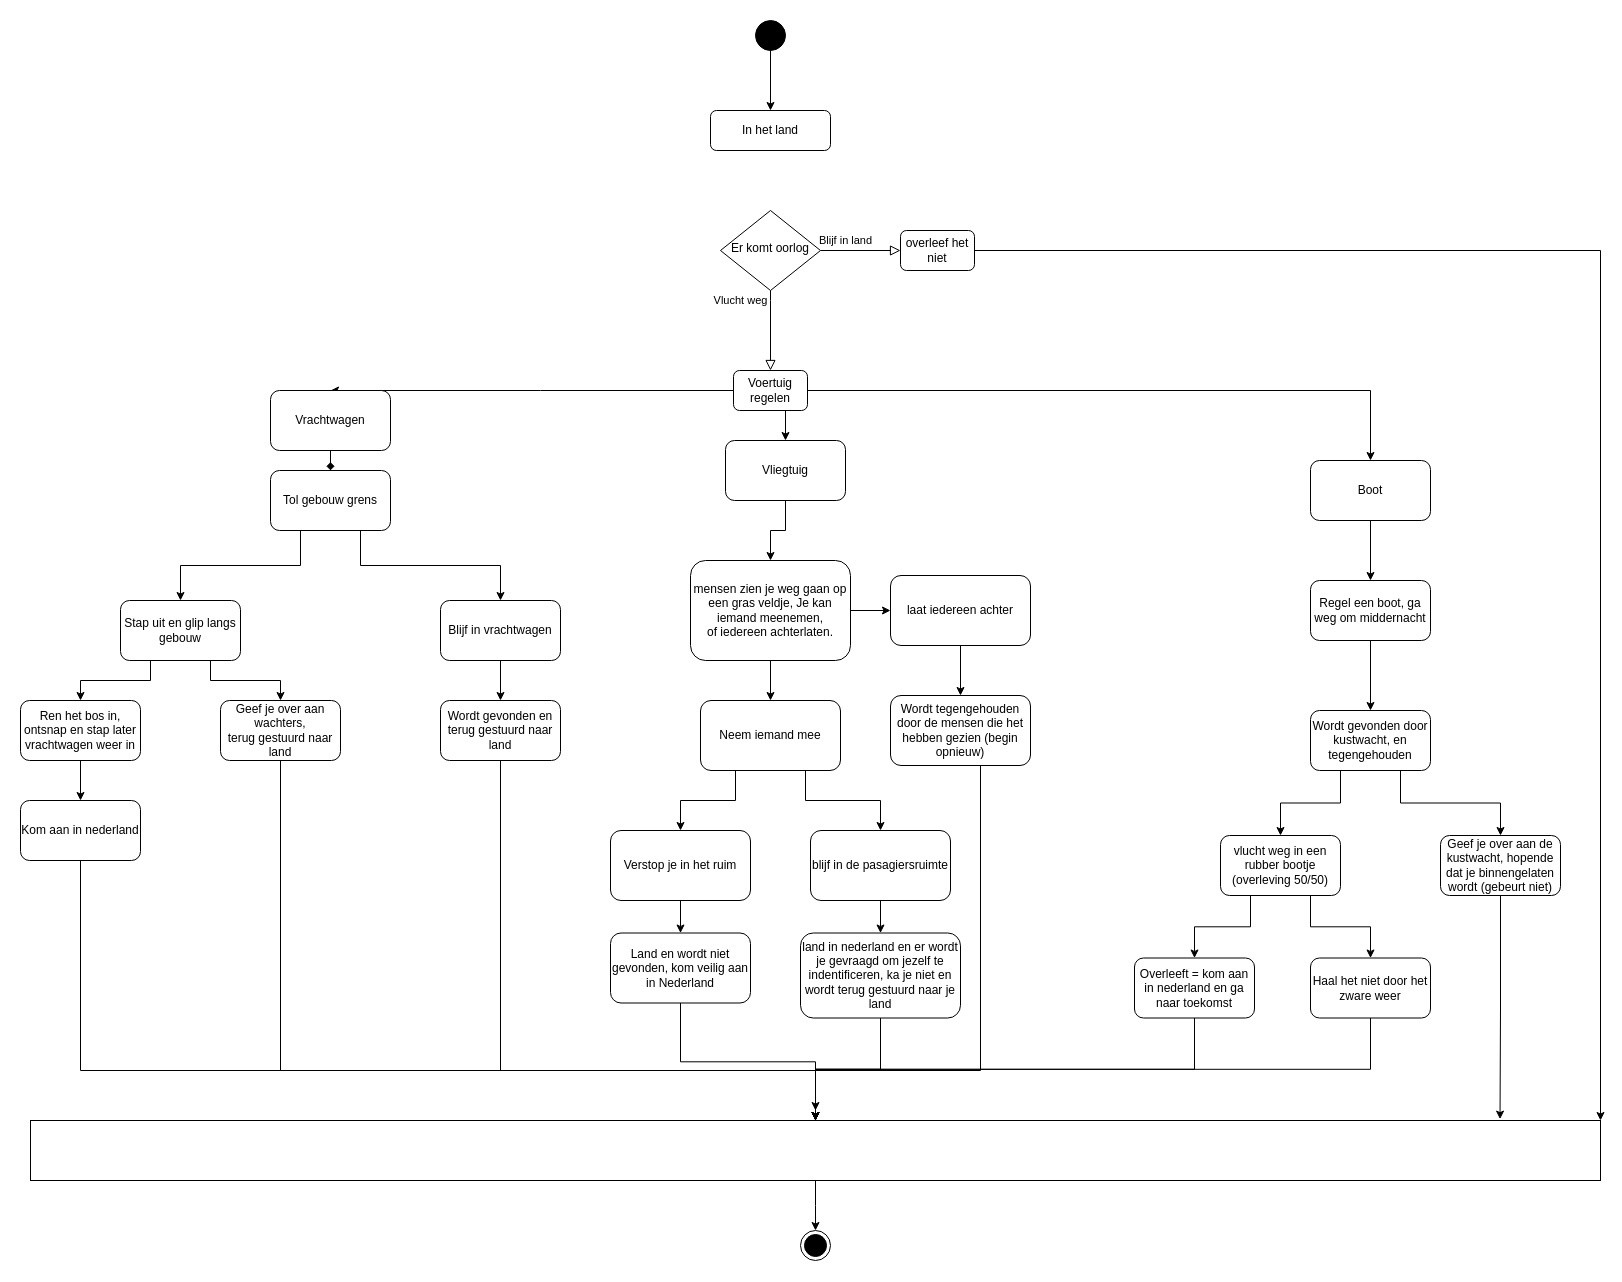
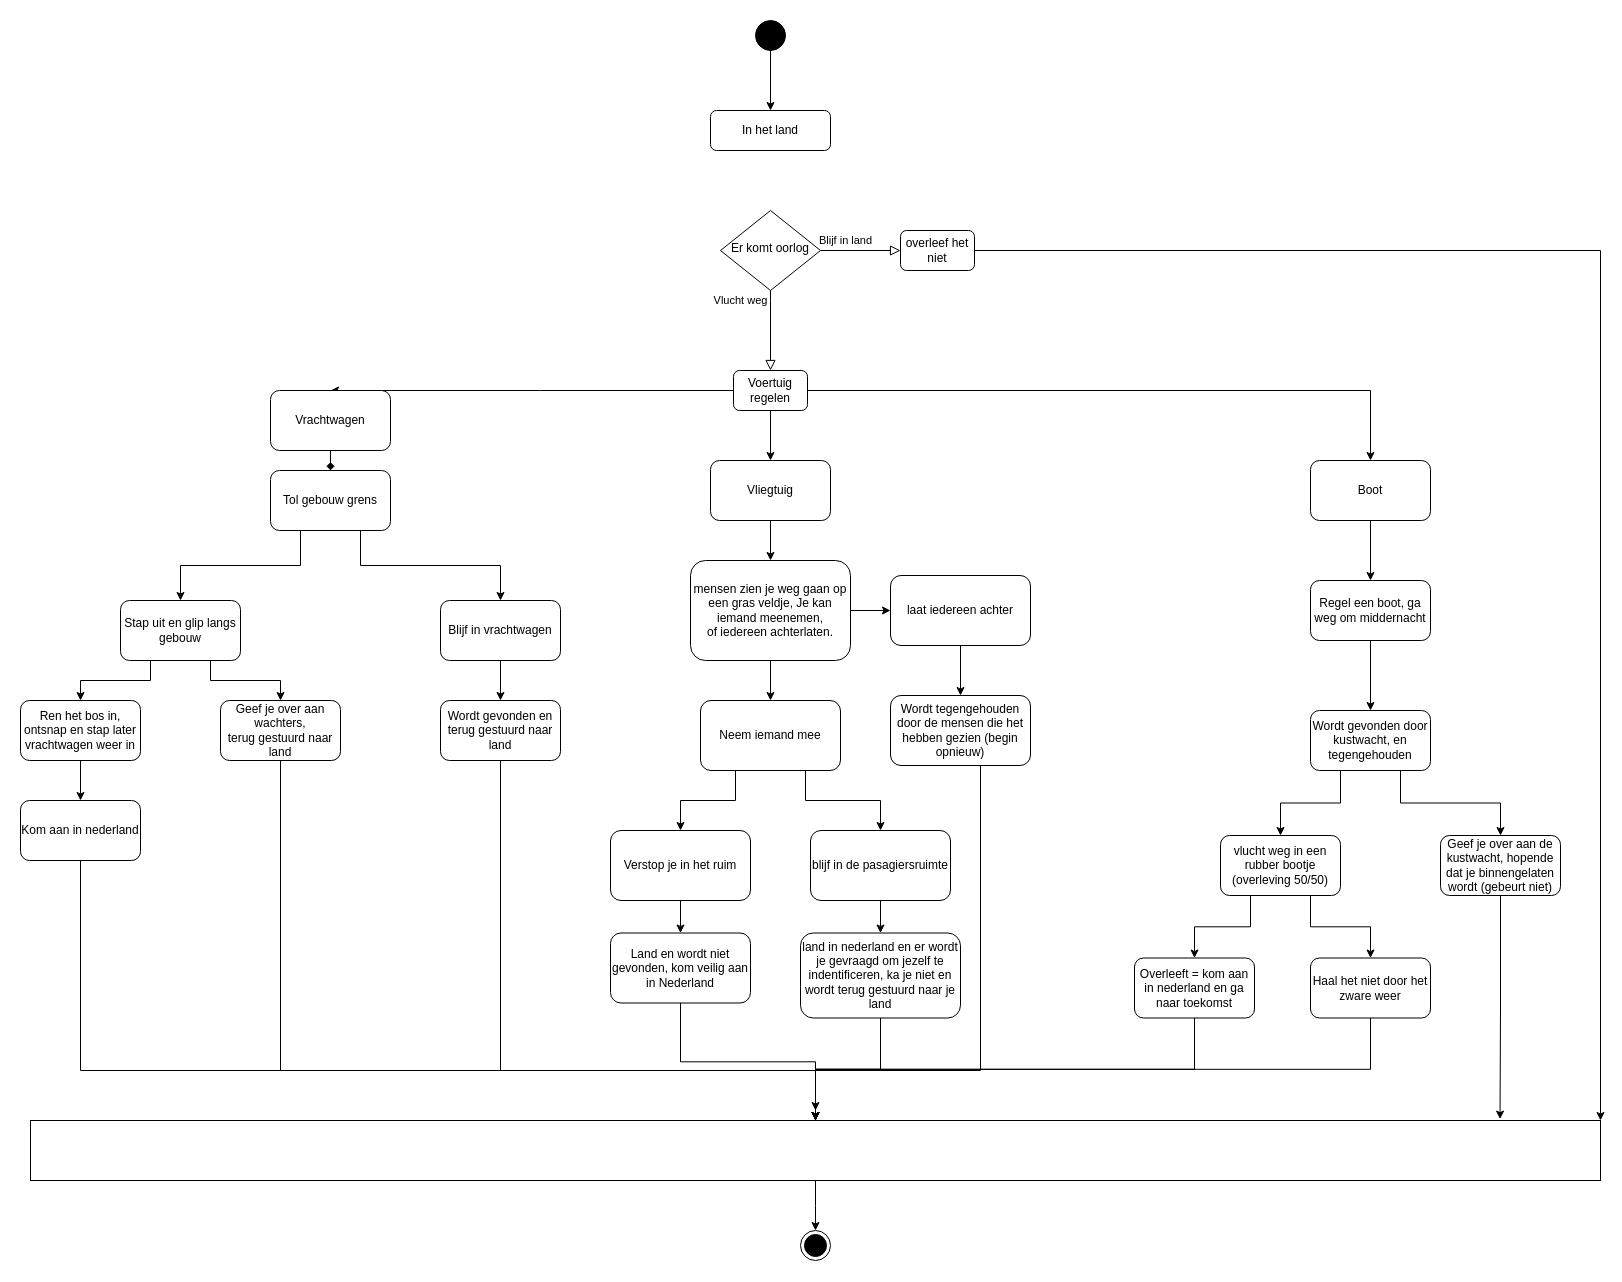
node "Vliegtuig": moved (786, 471) -> (771, 491)
